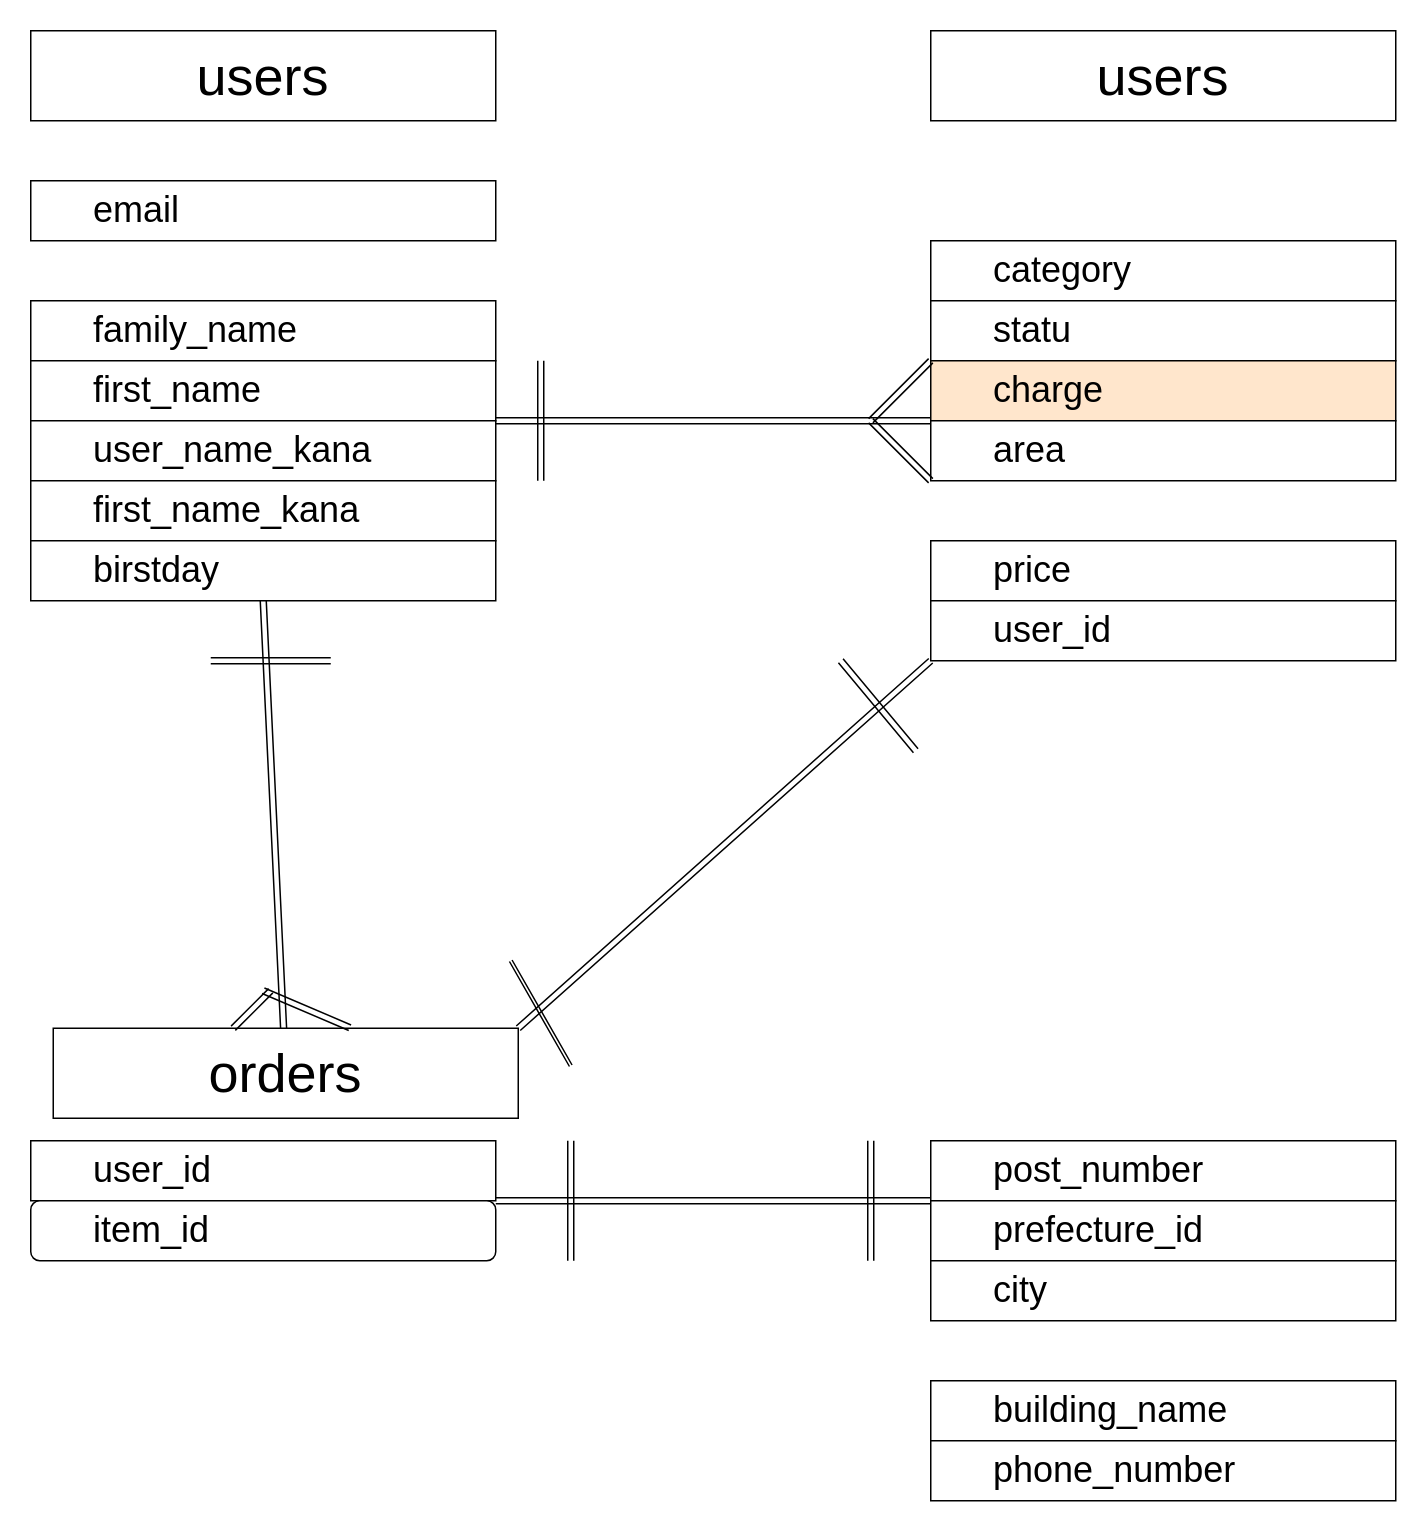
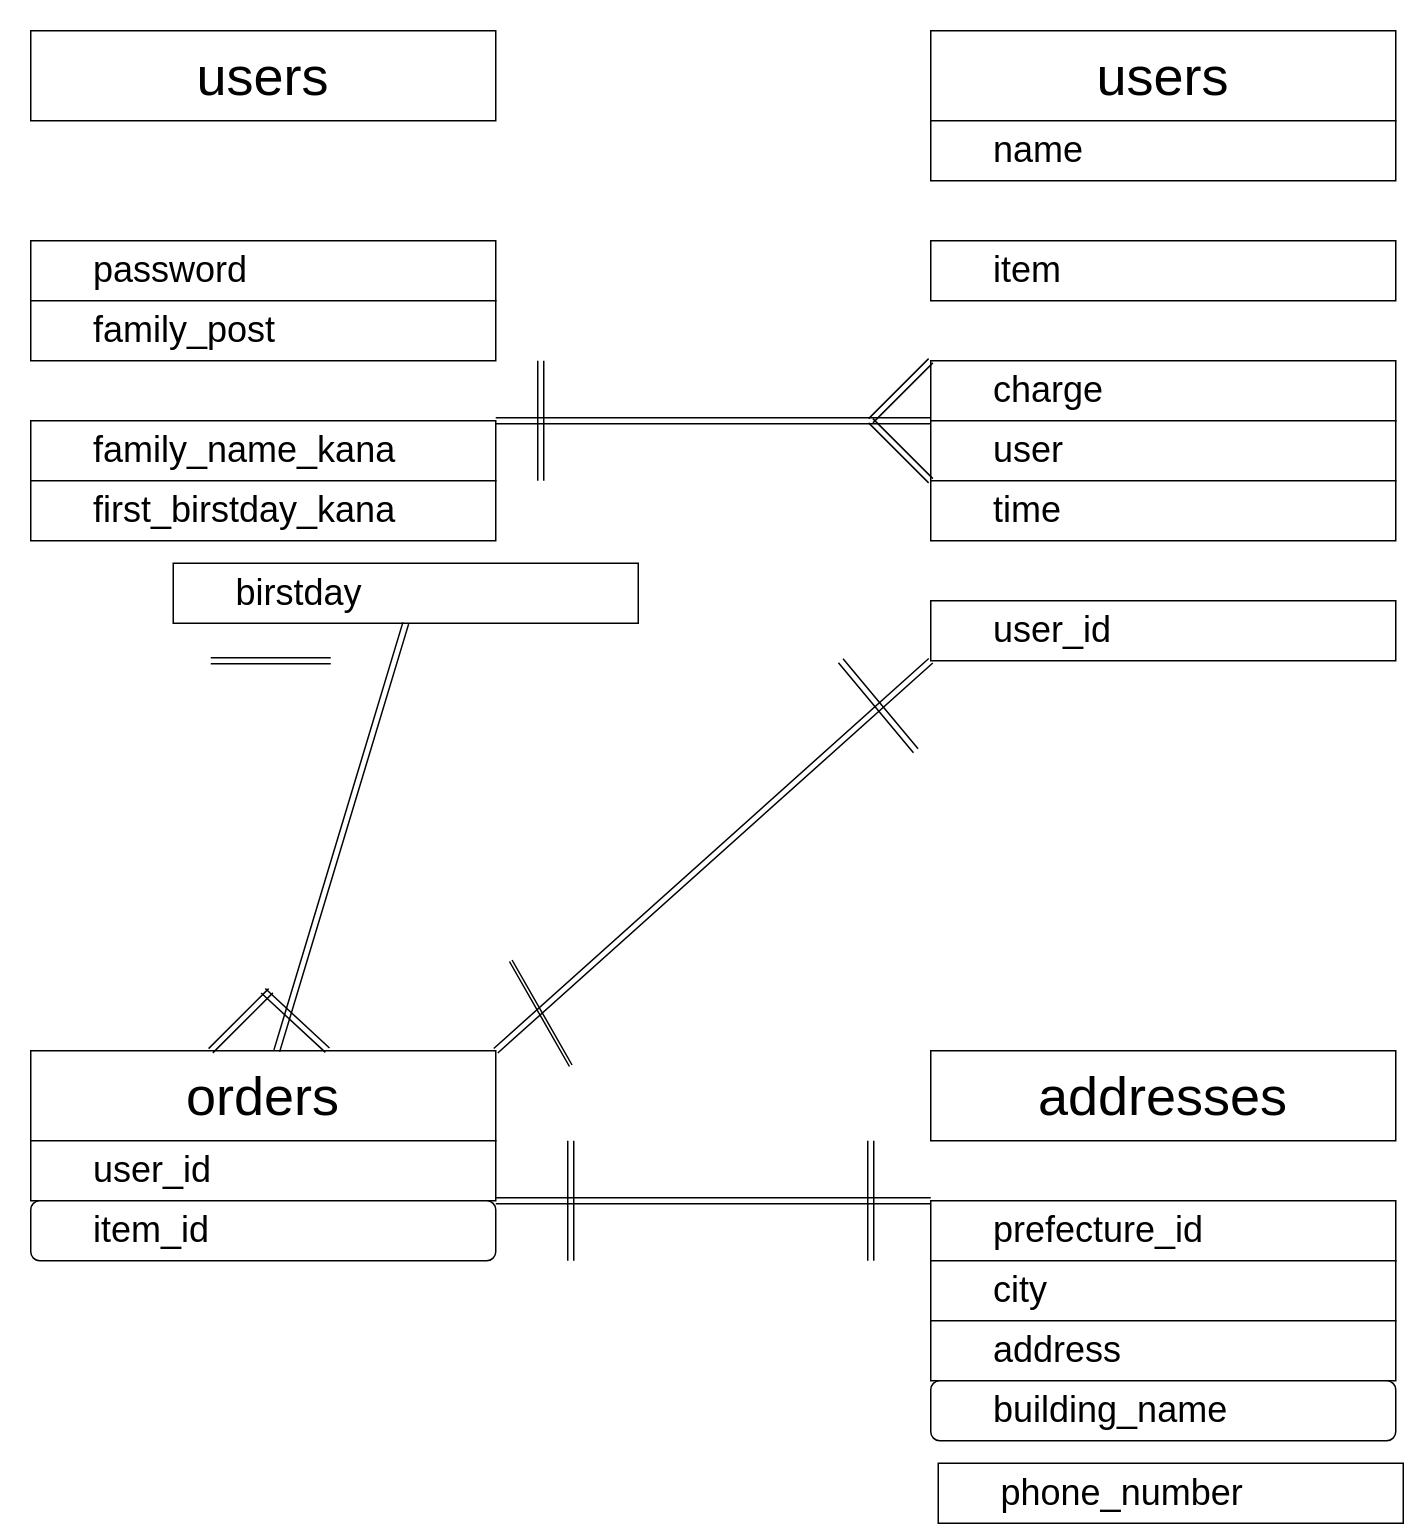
node "name": added
node "email": removed
node "password": added
node "category": label "category" -> "item"
node "family_name": label "family_name" -> "family_post"
node "statu": removed
node "first_name": removed
node "charge": fillcolor #ffe6cc -> #ffffff
node "user_name_kana": label "user_name_kana" -> "family_name_kana"
node "area": label "area" -> "user"
node "first_name_kana": label "first_name_kana" -> "first_birstday_kana"
node "time": added
node "birstday": moved (263, 571) -> (406, 593)
node "price": removed
node "orders": moved (286, 1073) -> (263, 1096)
node "addresses": added
node "post_number": removed
node "address": added
node "building_name": shape rectangle -> rounded rectangle
node "phone_number": moved (1163, 1471) -> (1171, 1493)
